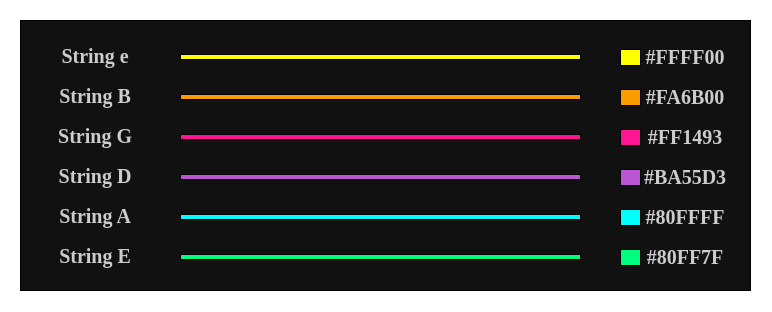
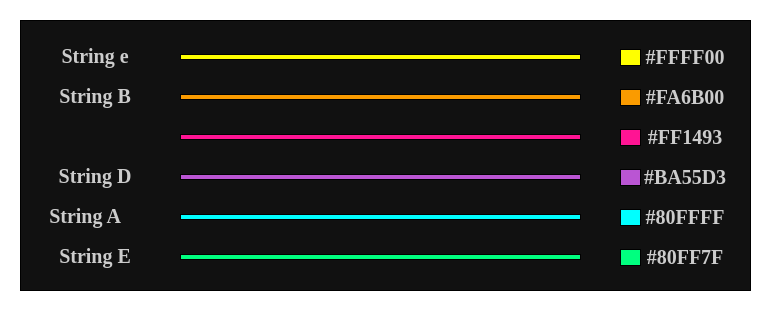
node "String G": removed
node "String A": moved (96, 216) -> (86, 216)
